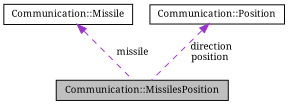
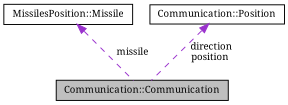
node "Communication::Missile": label "Communication::Missile" -> "MissilesPosition::Missile"
node "Communication::MissilesPosition": label "Communication::MissilesPosition" -> "Communication::Communication"
